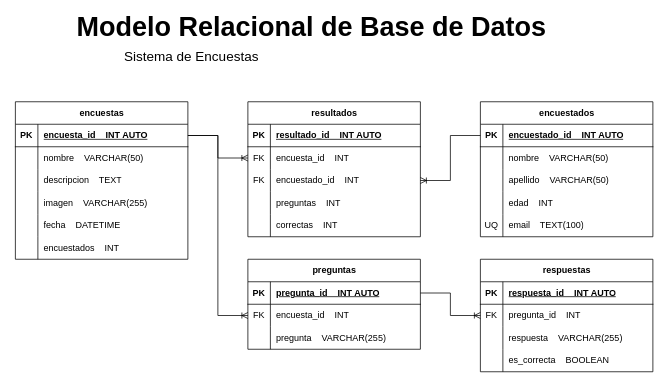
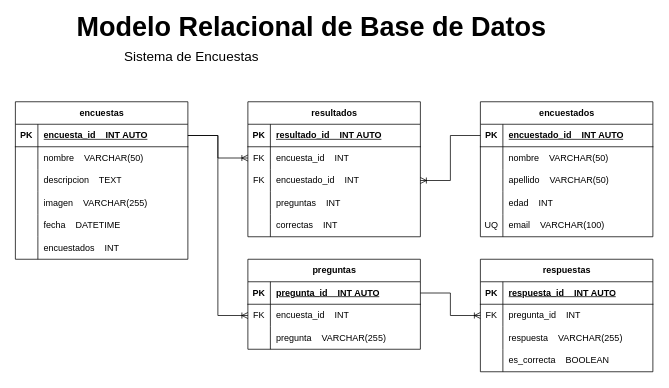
node "email TEXT(100)": label "email TEXT(100)" -> "email VARCHAR(100)"
